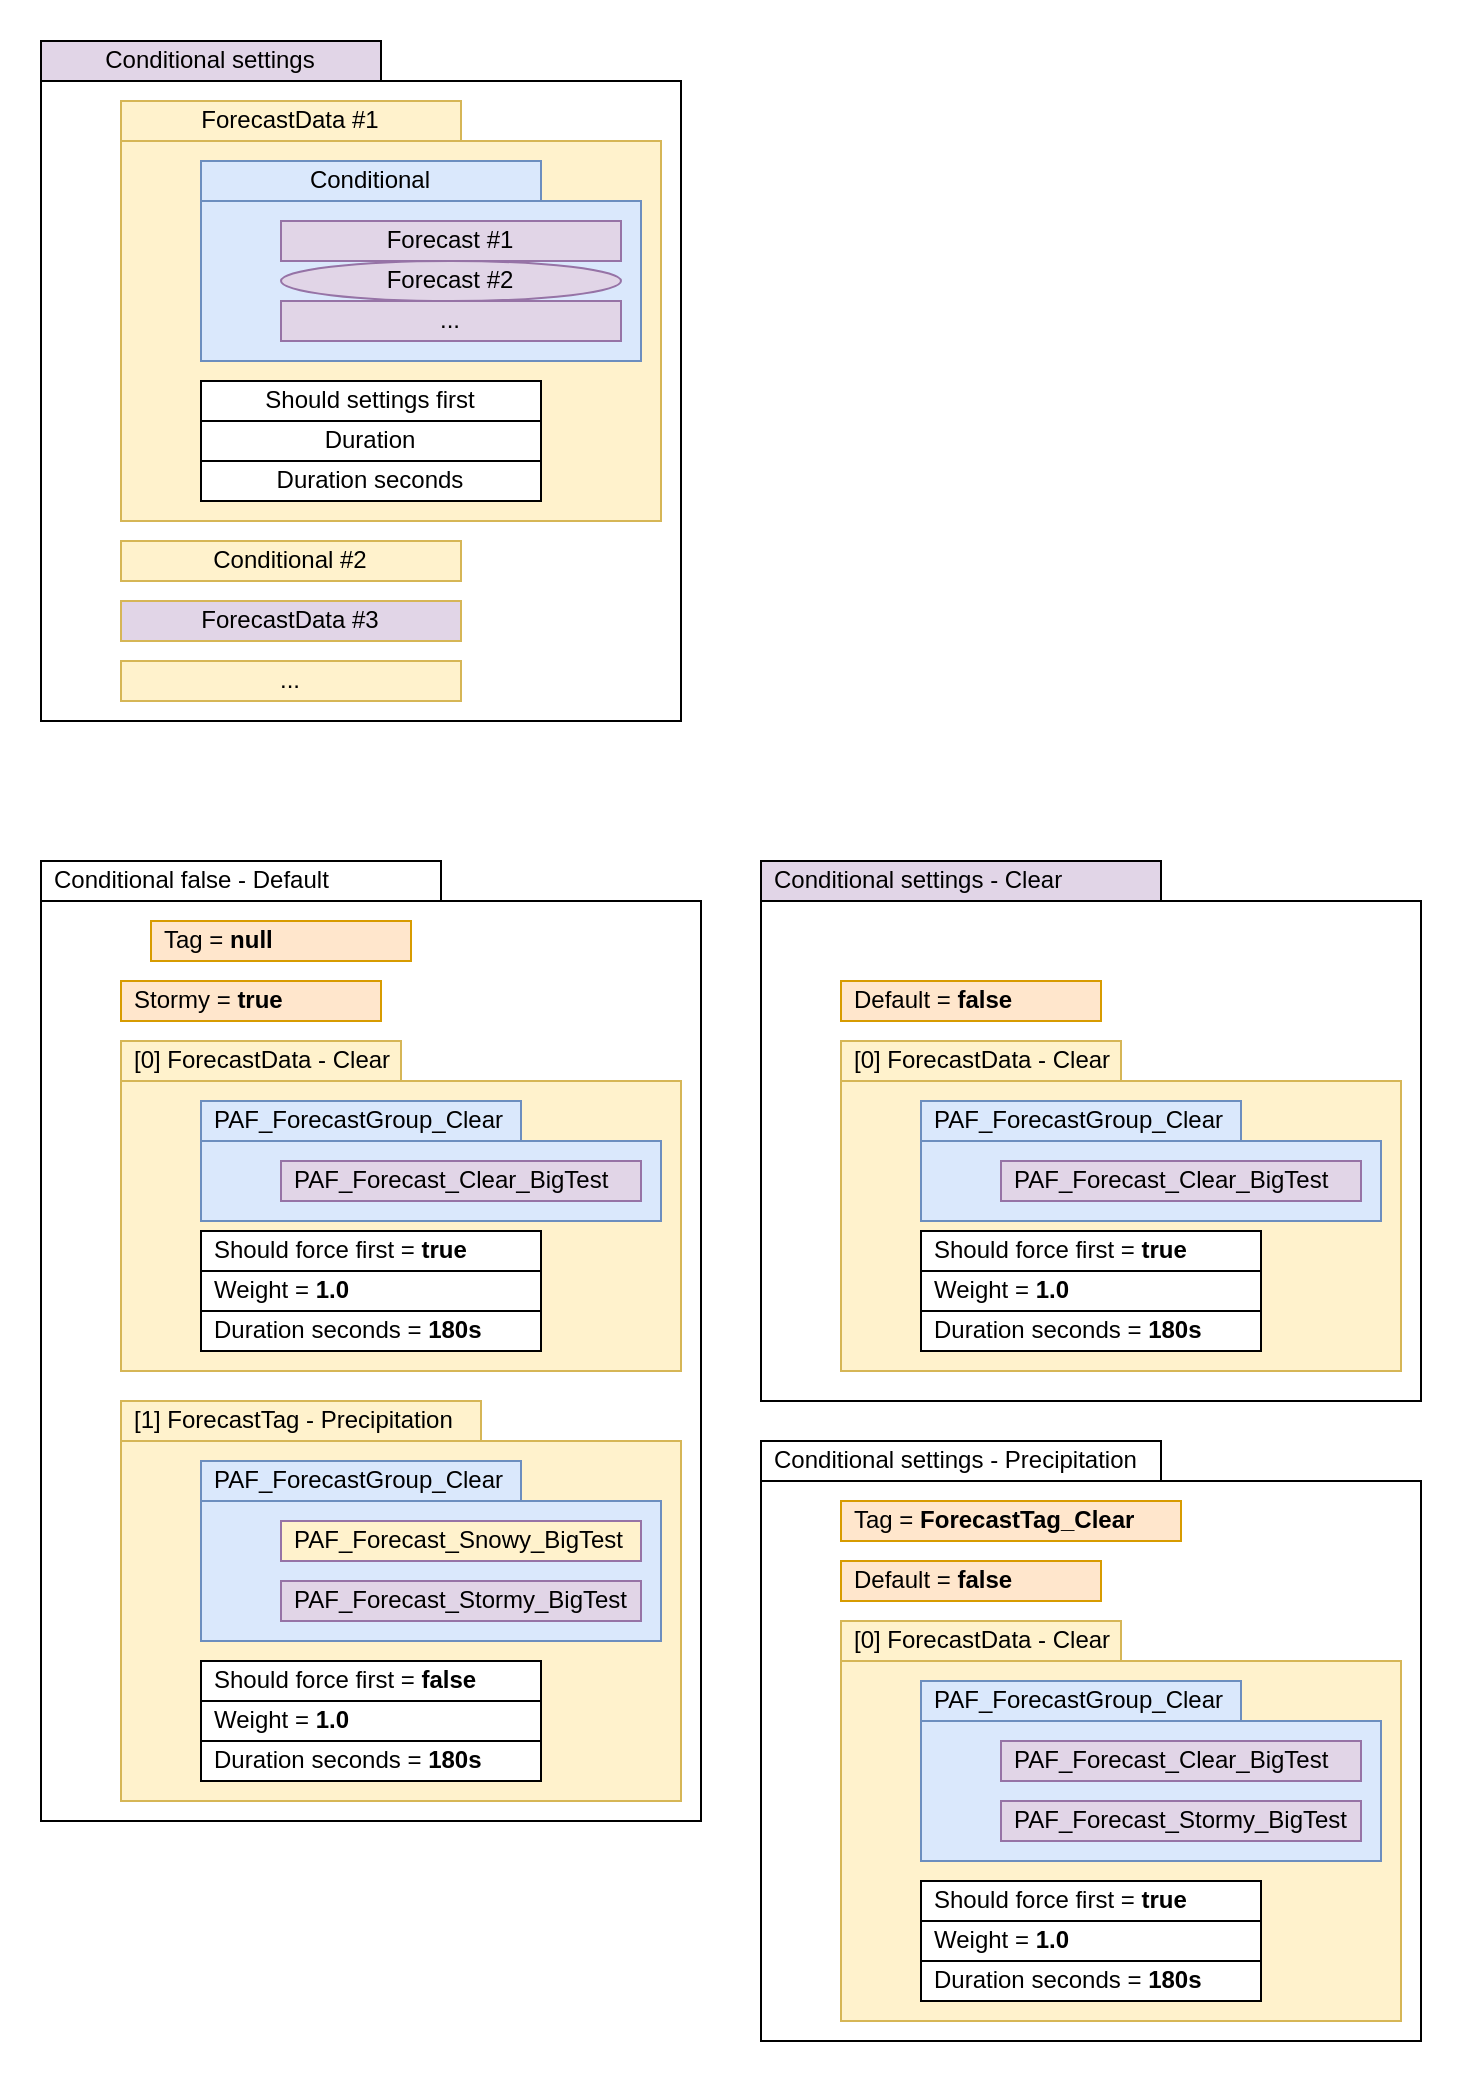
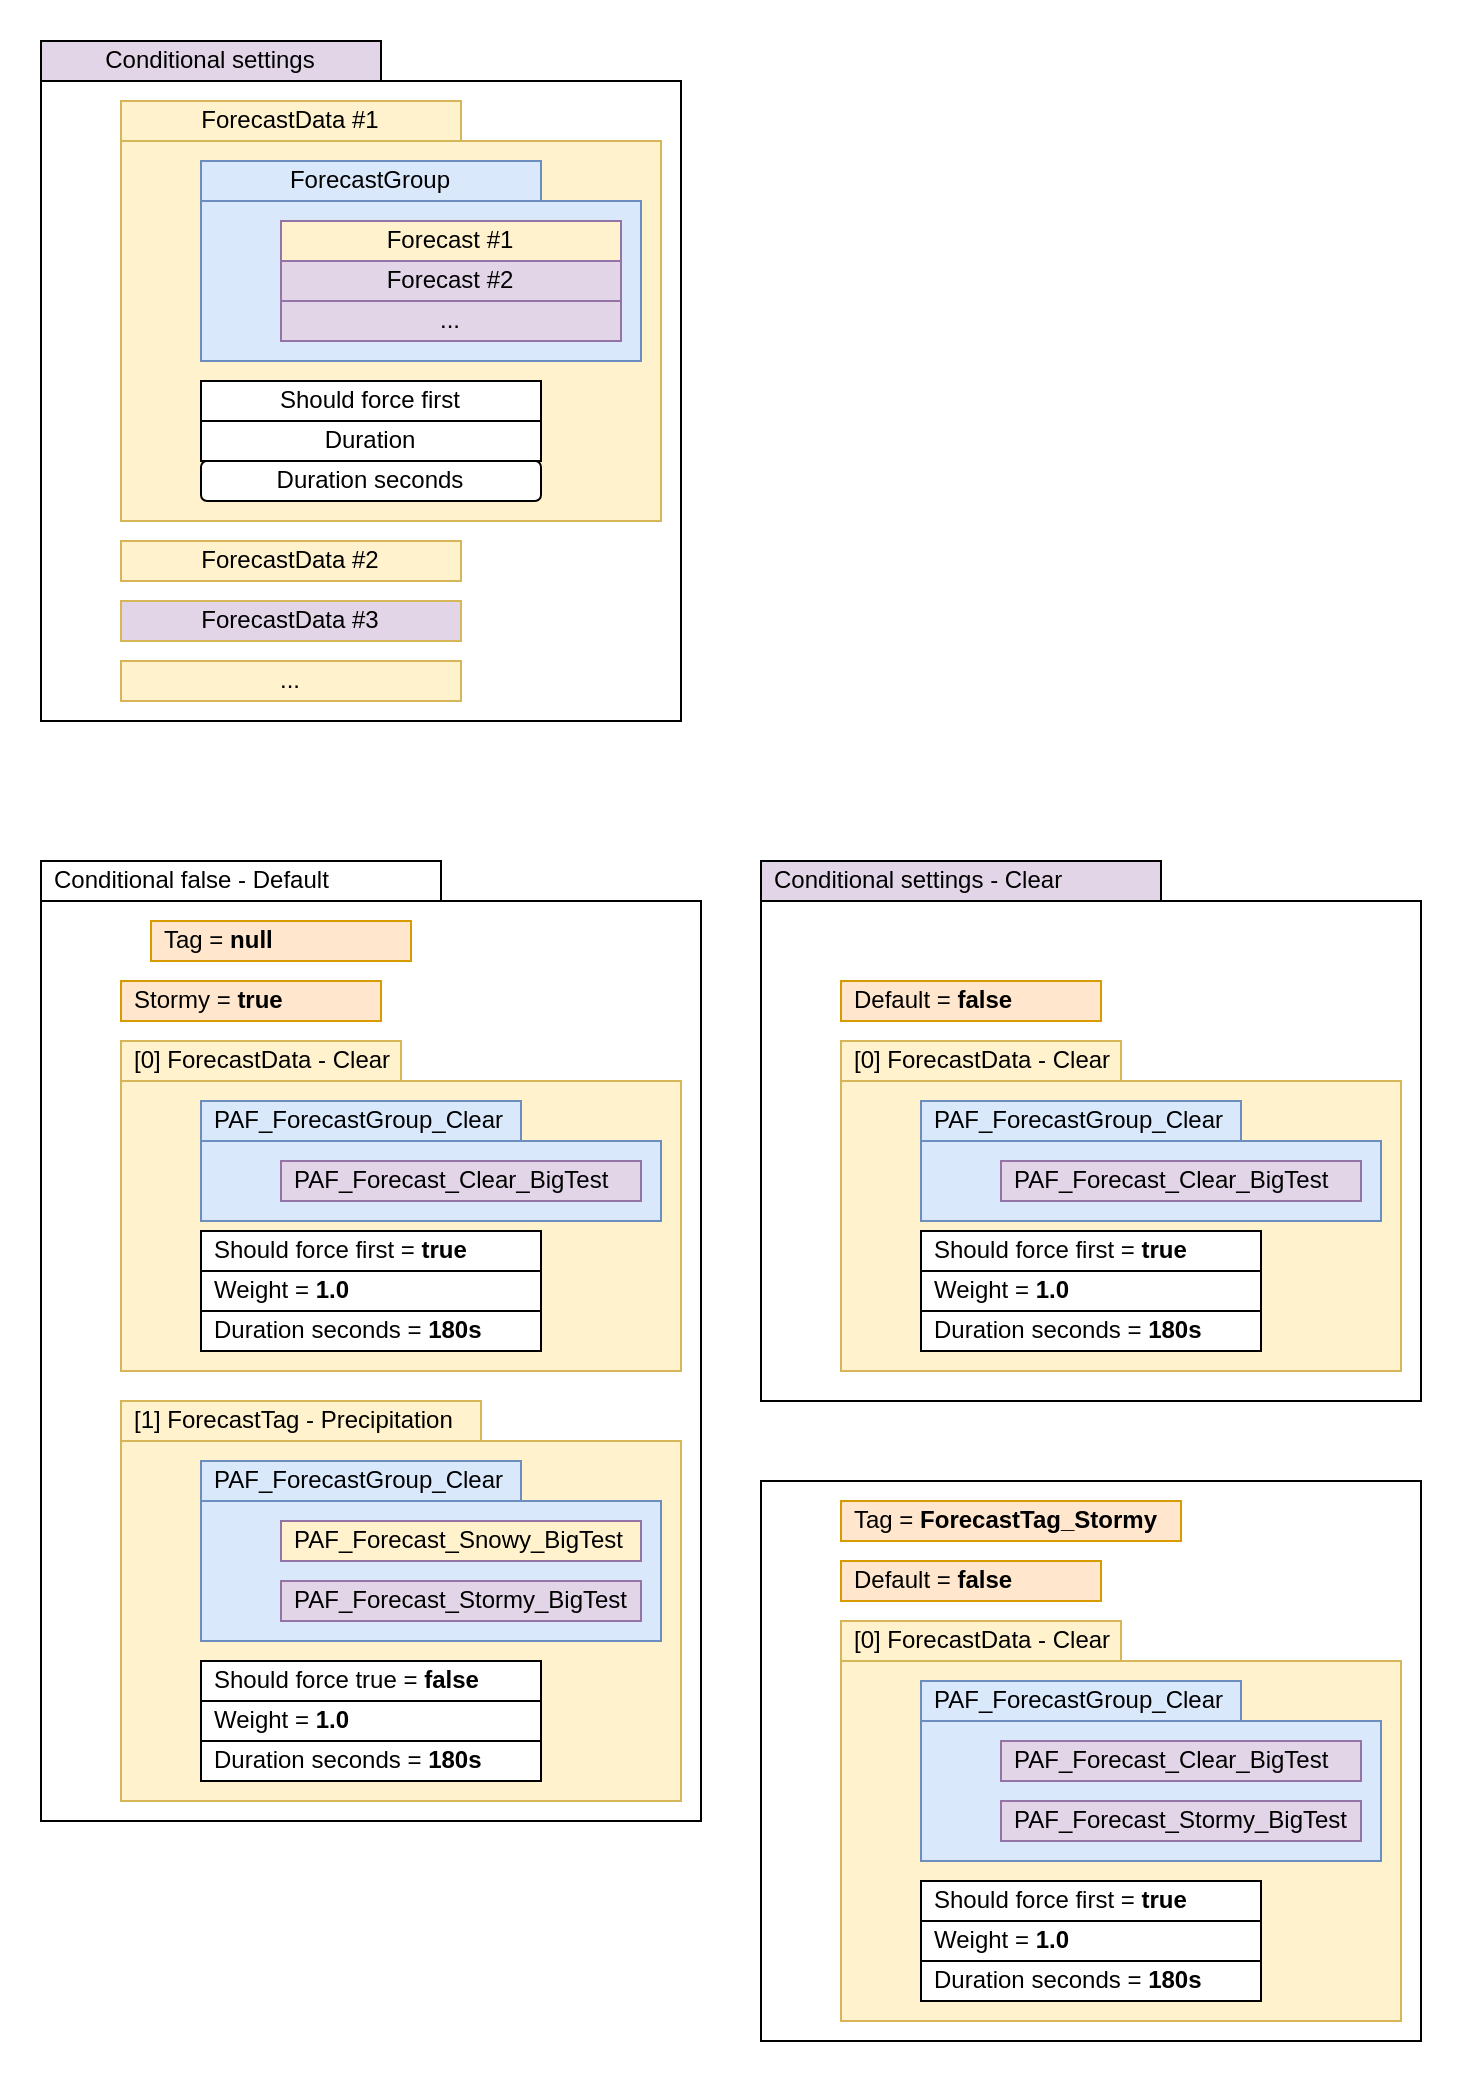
node "Conditional": label "Conditional" -> "ForecastGroup"
node "Forecast #1": fillcolor #e1d5e7 -> #fff2cc
node "Forecast #2": shape ellipse -> rectangle
node "Should settings first": label "Should settings first" -> "Should force first"
node "Duration seconds": shape rectangle -> rounded rectangle
node "Conditional #2": label "Conditional #2" -> "ForecastData #2"
node "Conditional settings - Precipitation": removed
node "Tag = ForecastTag_Clear": label "Tag = ForecastTag_Clear" -> "Tag = ForecastTag_Stormy"
node "Should force first = false": label "Should force first = false" -> "Should force true = false"
